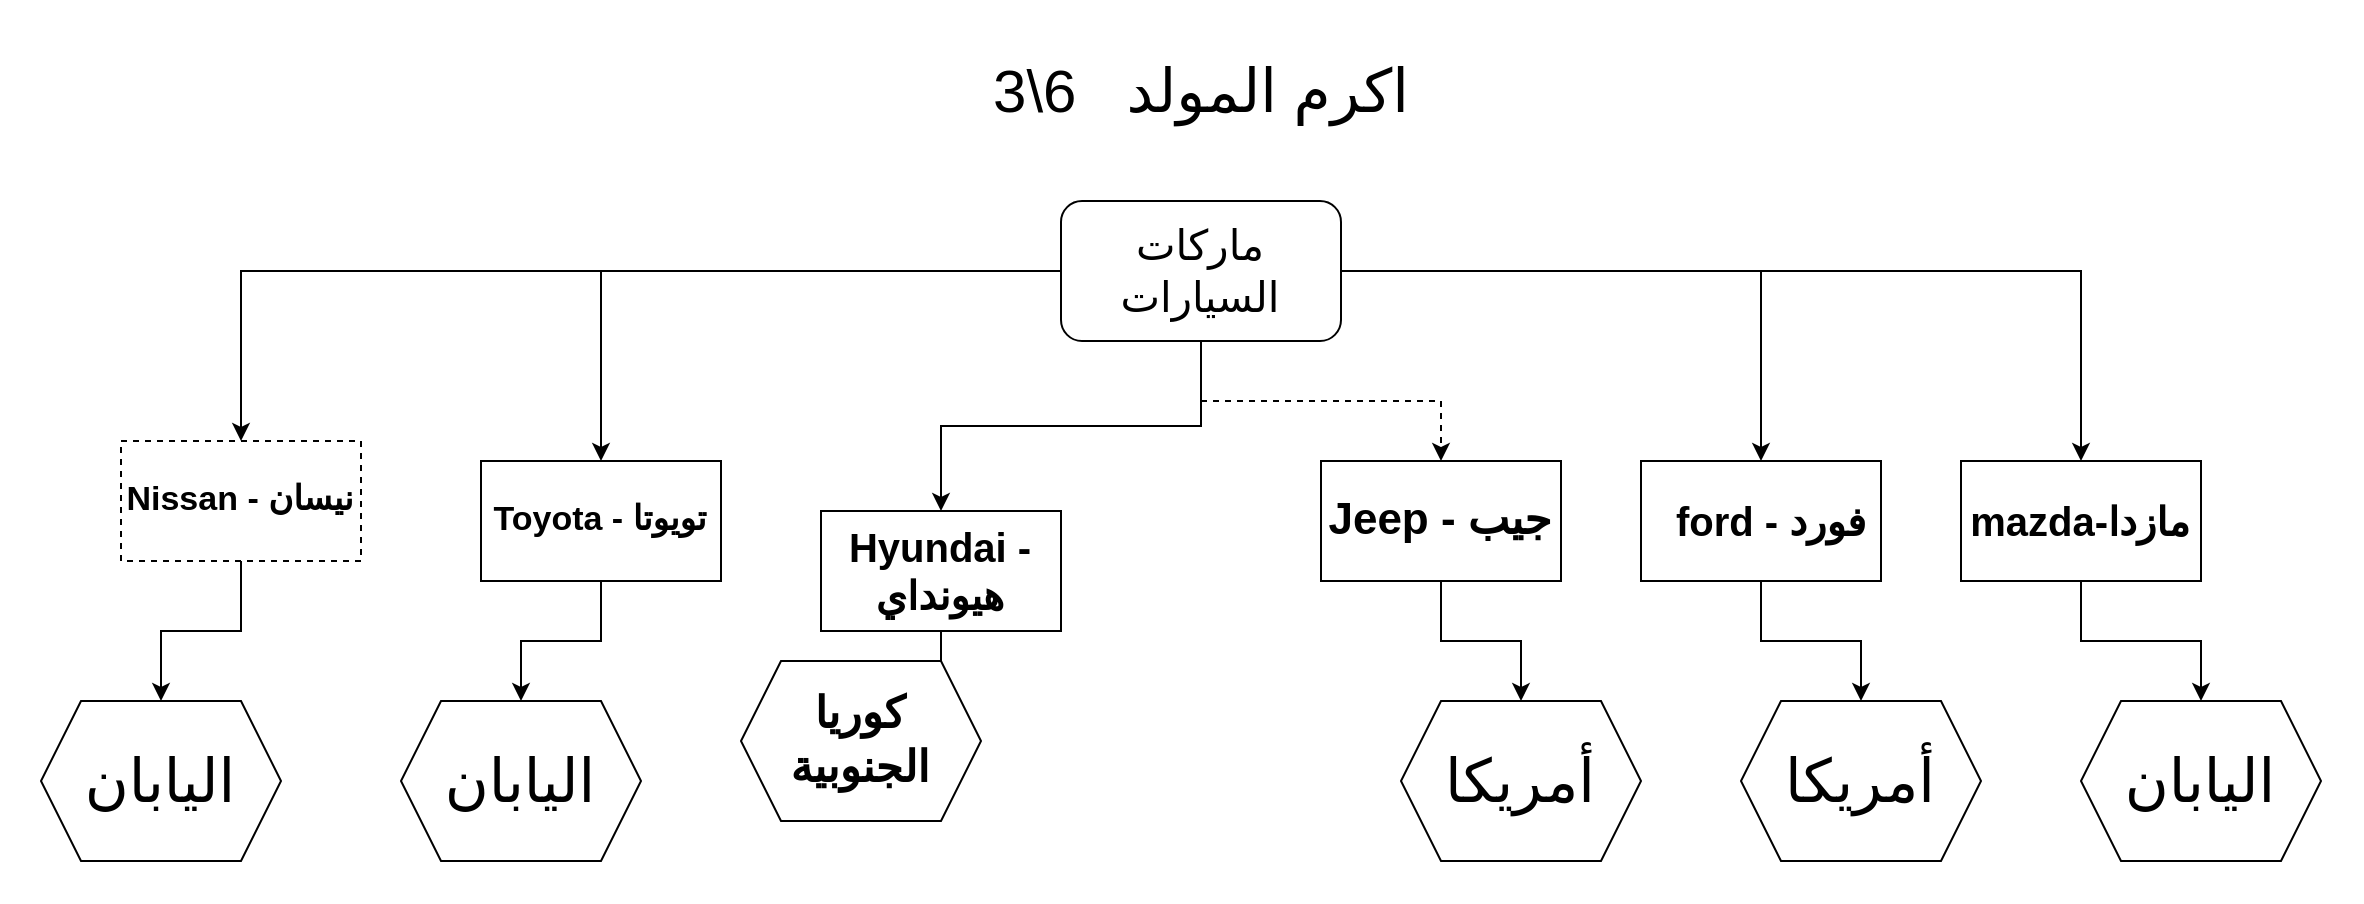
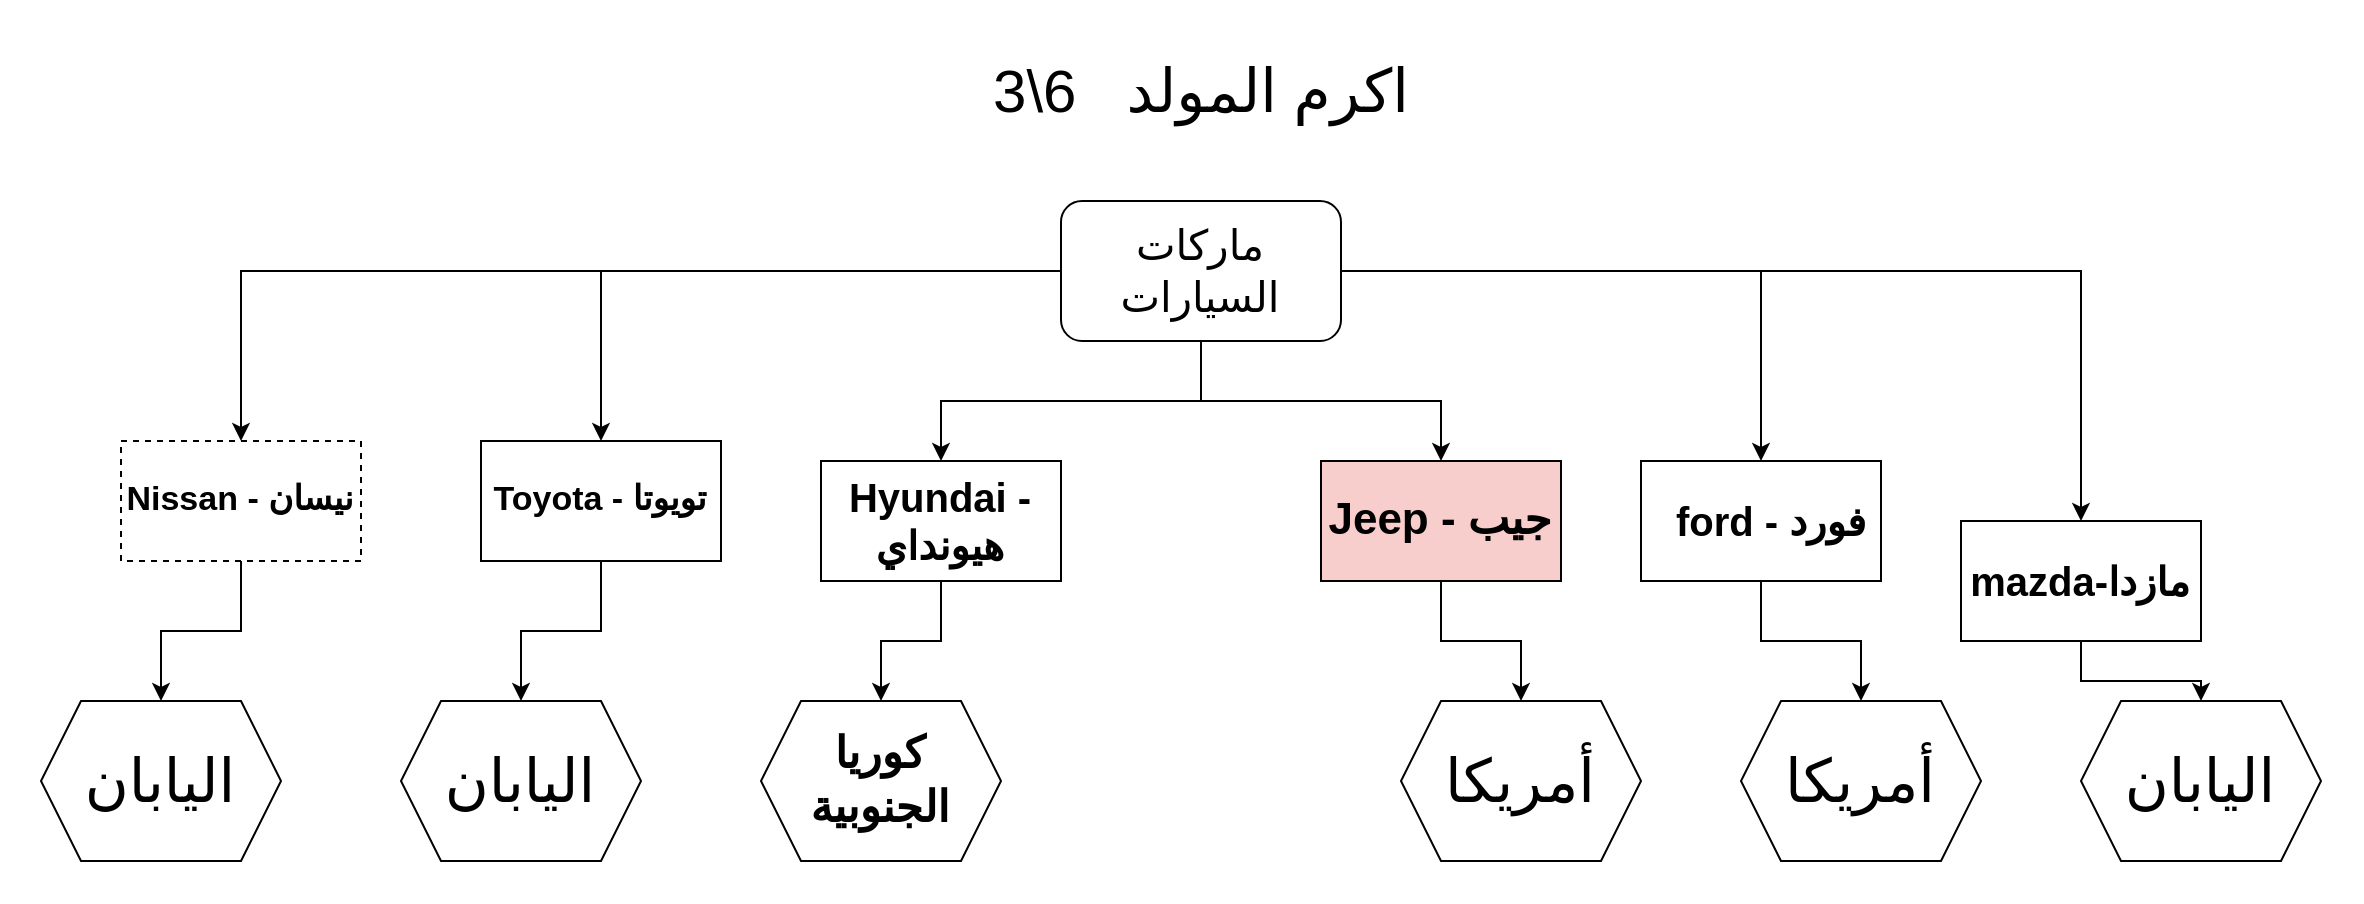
edge "ماركات السيارات" -> "Jeep - جيب": style dashed -> solid
node "Toyota - تويوتا": moved (601, 521) -> (601, 501)
node "Jeep - جيب": fillcolor #ffffff -> #f8cecc
node "mazda-مازدا": moved (2081, 521) -> (2081, 581)
node "Hyundai - هيونداي": moved (941, 571) -> (941, 521)
node "كوريا الجنوبية": moved (861, 741) -> (881, 781)
